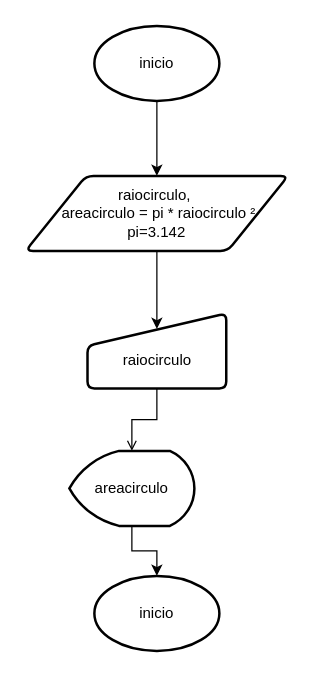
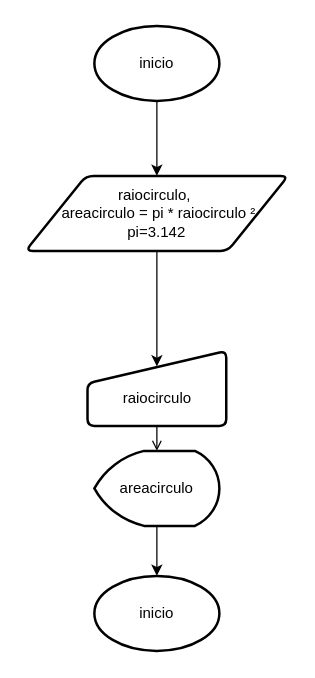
node "raiocirculo": moved (157, 351) -> (157, 388)
node "areacirculo": moved (132, 488) -> (157, 488)
